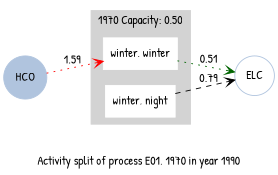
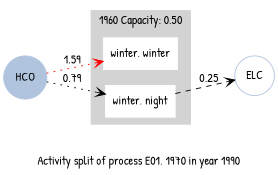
cluster "1970 Capacity: 0.50": label "1970 Capacity: 0.50" -> "1960 Capacity: 0.50"
edge "winter, winter" -> "ELC": removed, label "0.51"
edge "winter, night" -> "ELC": label "0.79" -> "0.25"
edge "HCO" -> "winter, night": added, label "0.79"
